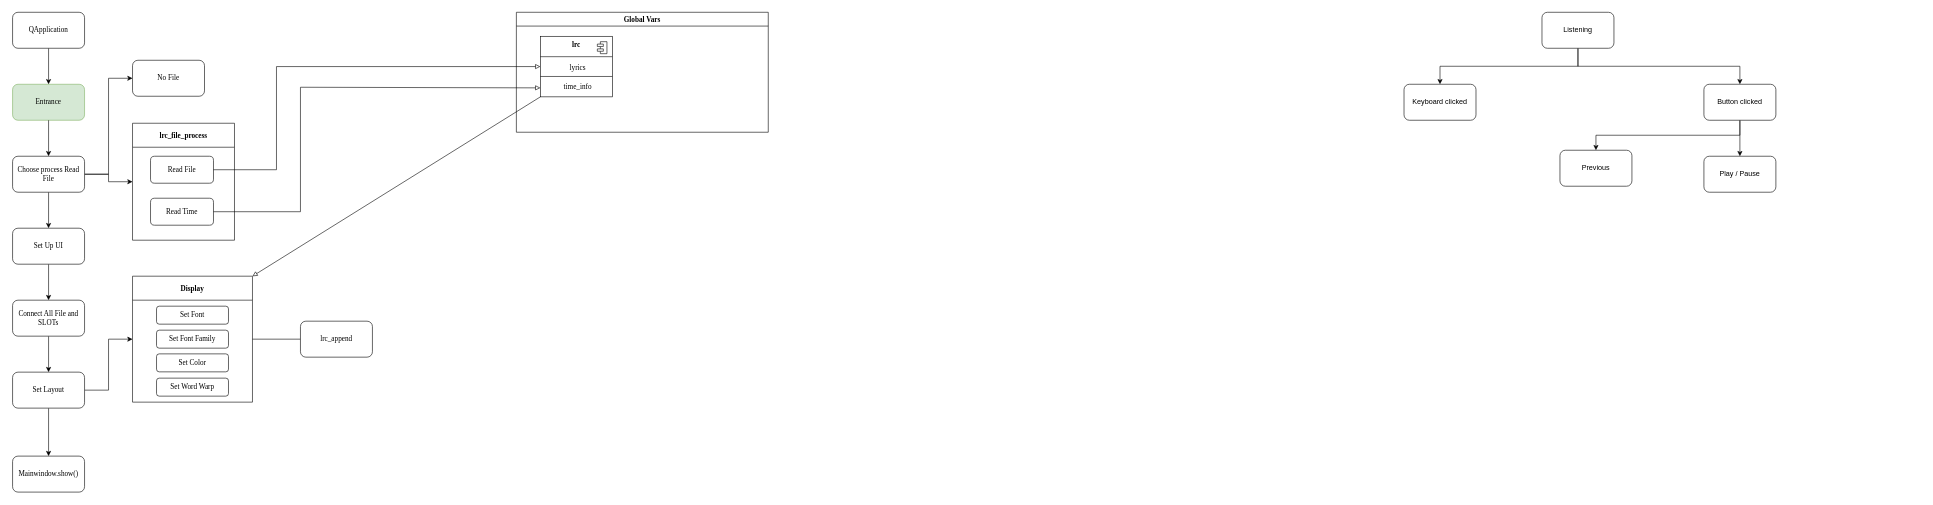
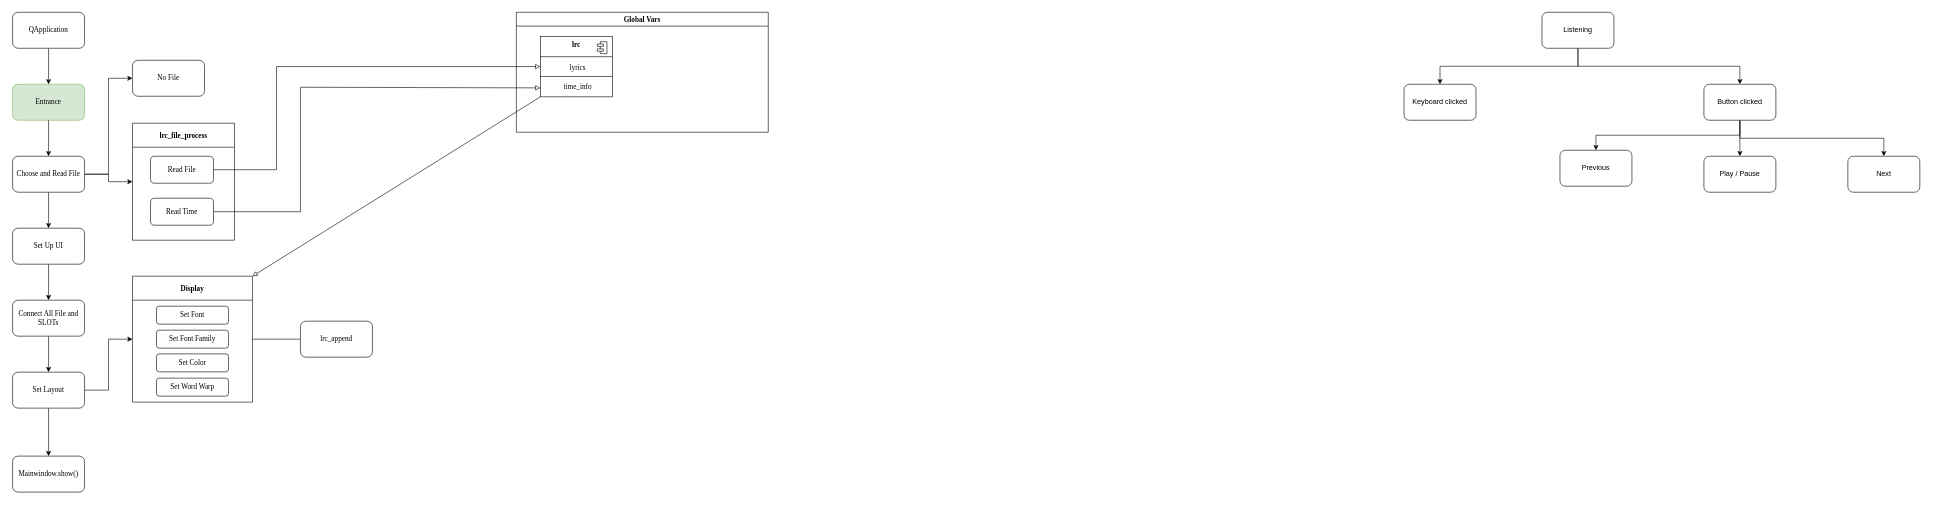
edge "Button clicked" -> "Next": added
node "Choose process Read File": label "Choose process Read File" -> "Choose and Read File"
node "Next": added
